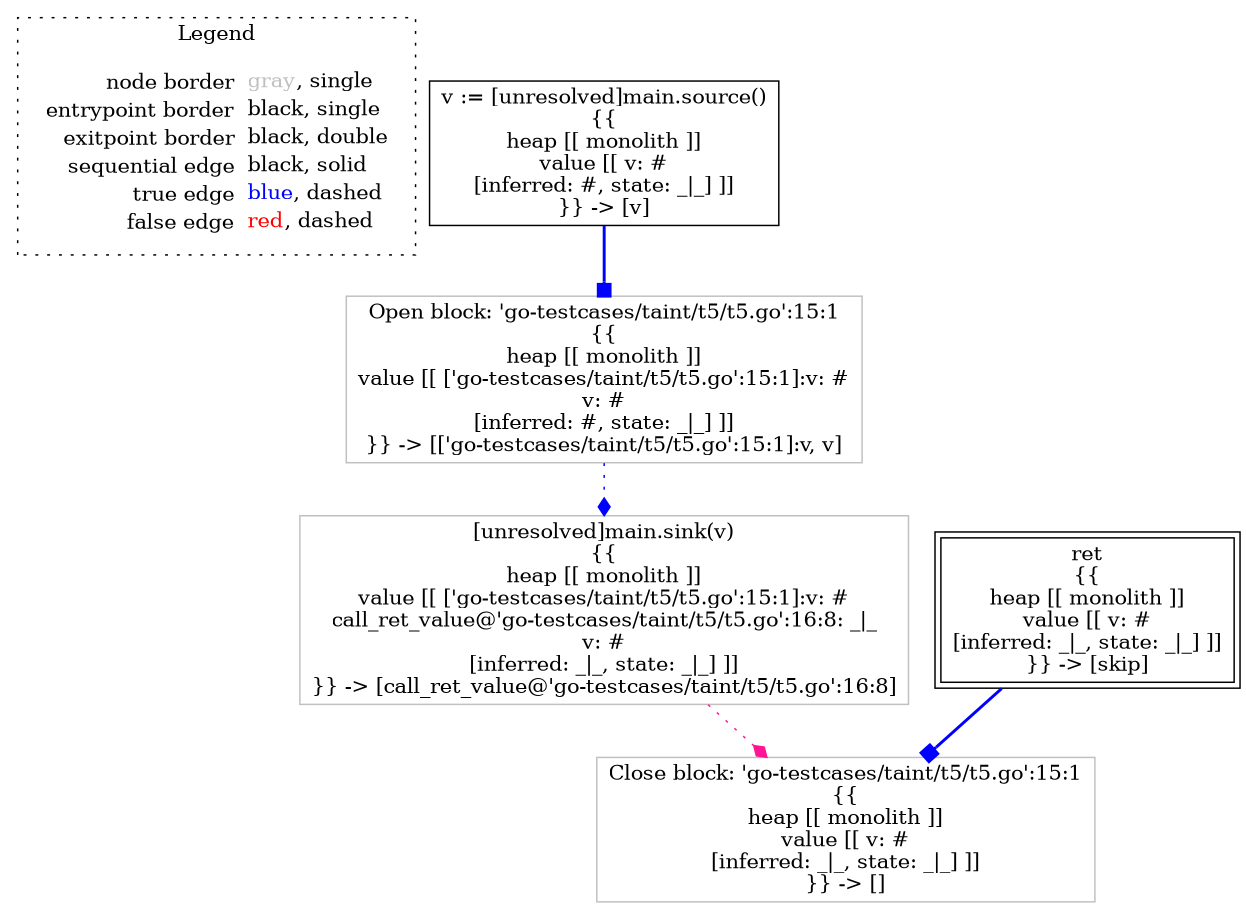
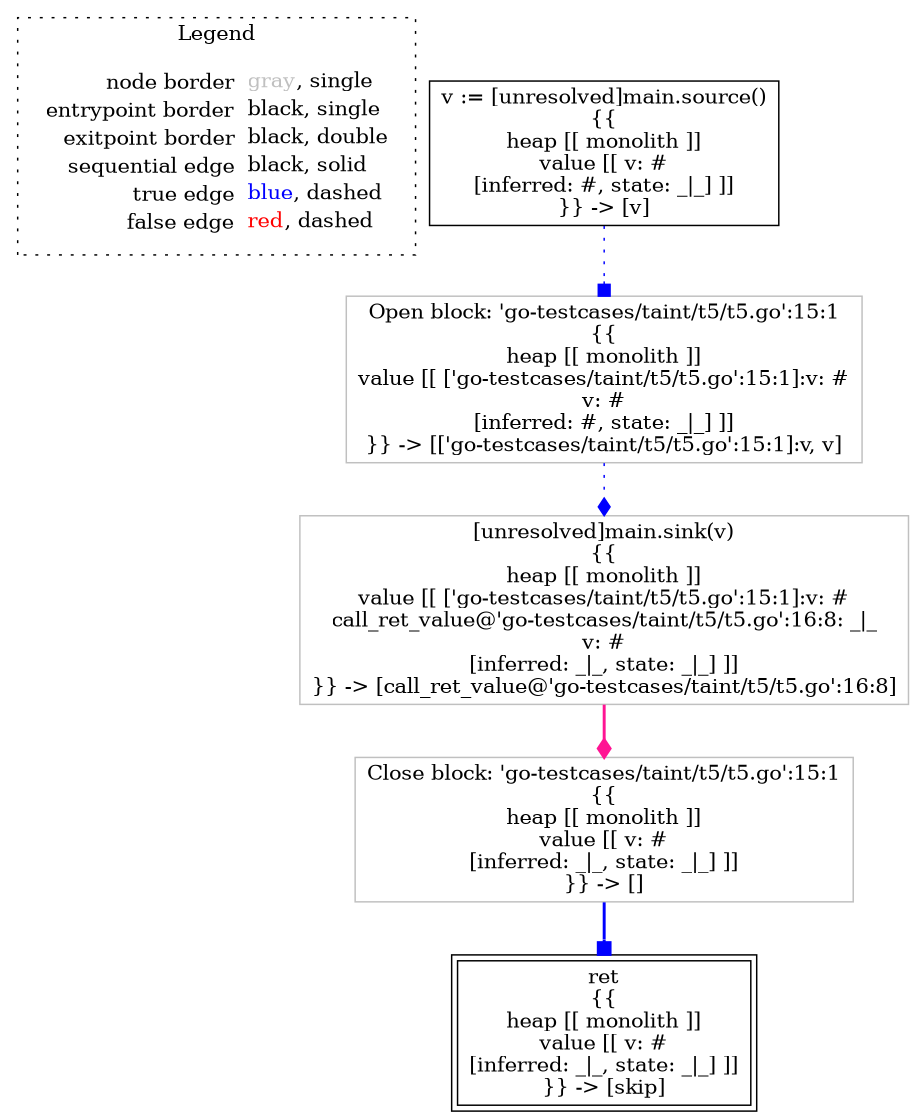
edge "v := [unresolved]main.source()" -> "Open block: 'go-testcases/taint/t5/t5.go':15:1": style bold -> dotted
edge "ret" -> "Close block: 'go-testcases/taint/t5/t5.go':15:1": reversed
edge "[unresolved]main.sink(v)" -> "Close block: 'go-testcases/taint/t5/t5.go':15:1": style dotted -> bold
